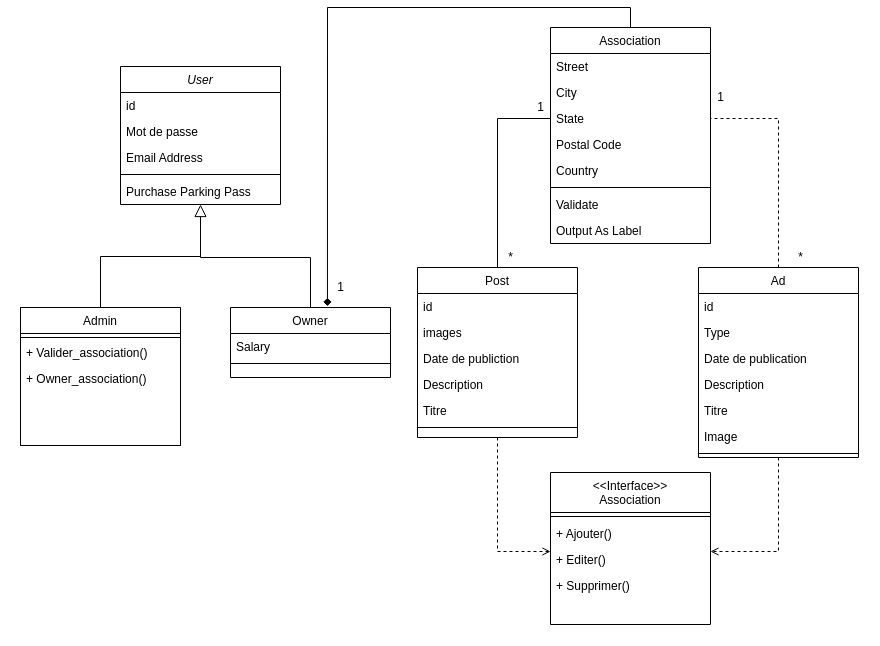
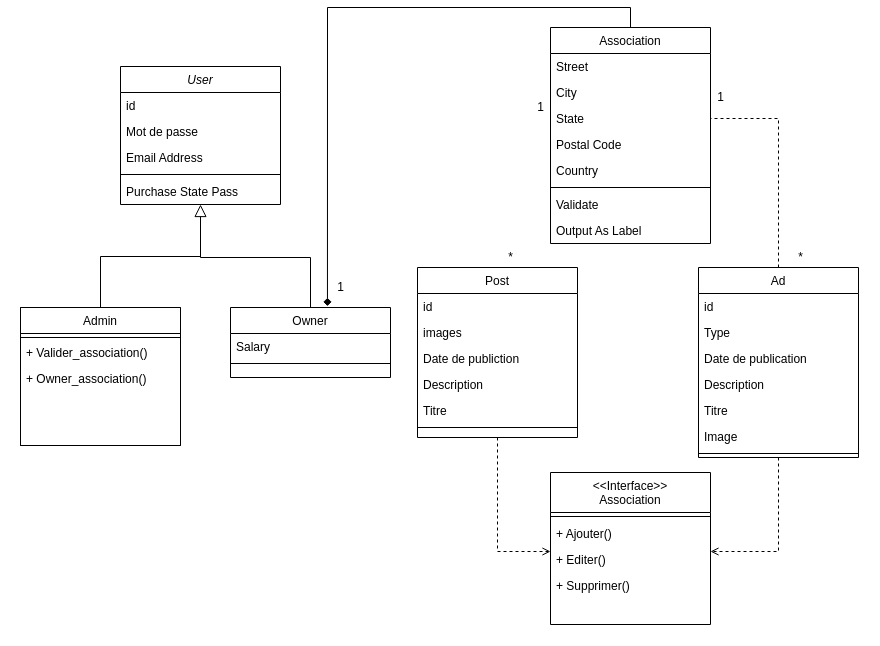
edge "State" -- "Post": removed
node "Purchase Parking Pass": label "Purchase Parking Pass" -> "Purchase State Pass"
